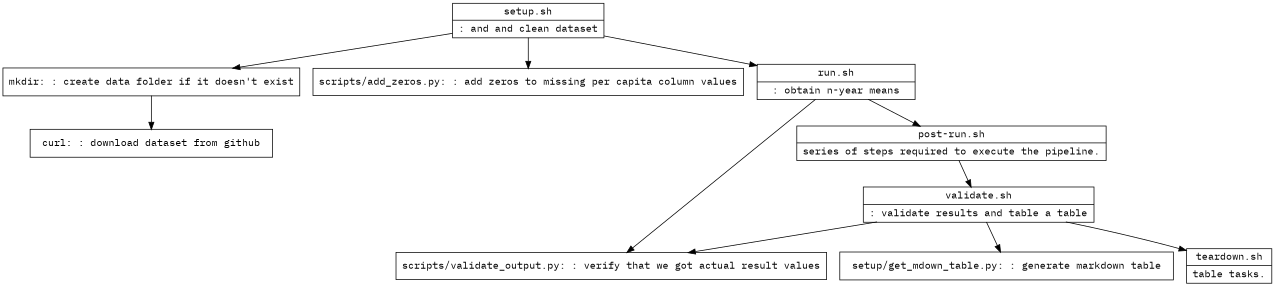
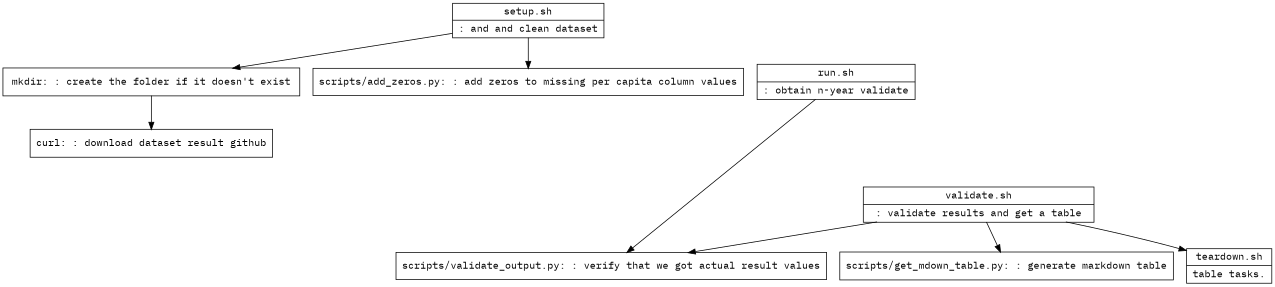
edge "setup.sh" -> "run.sh": removed
node "mkdir: : create data folder if it doesn't exist": label "mkdir: : create data folder if it doesn't exist" -> "mkdir: : create the folder if it doesn't exist"
node "run.sh": text ": obtain n-year means" -> ": obtain n-year validate"
node "curl: : download dataset from github": label "curl: : download dataset from github" -> "curl: : download dataset result github"
node "post-run.sh": removed
node "validate.sh": text ": validate results and table a table" -> ": validate results and get a table"
node "setup/get_mdown_table.py: : generate markdown table": label "setup/get_mdown_table.py: : generate markdown table" -> "scripts/get_mdown_table.py: : generate markdown table"
